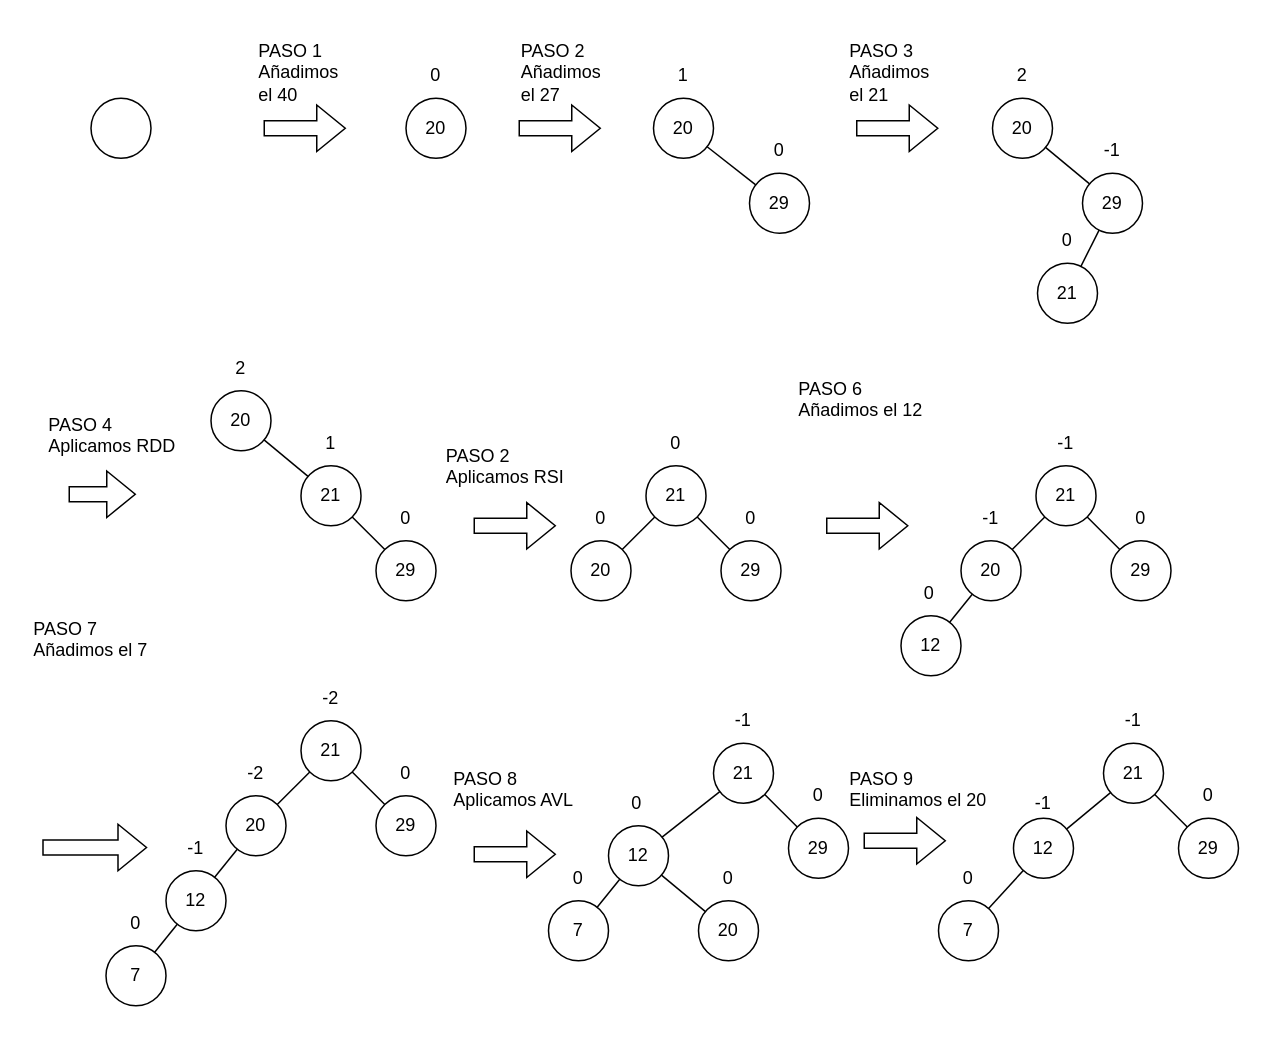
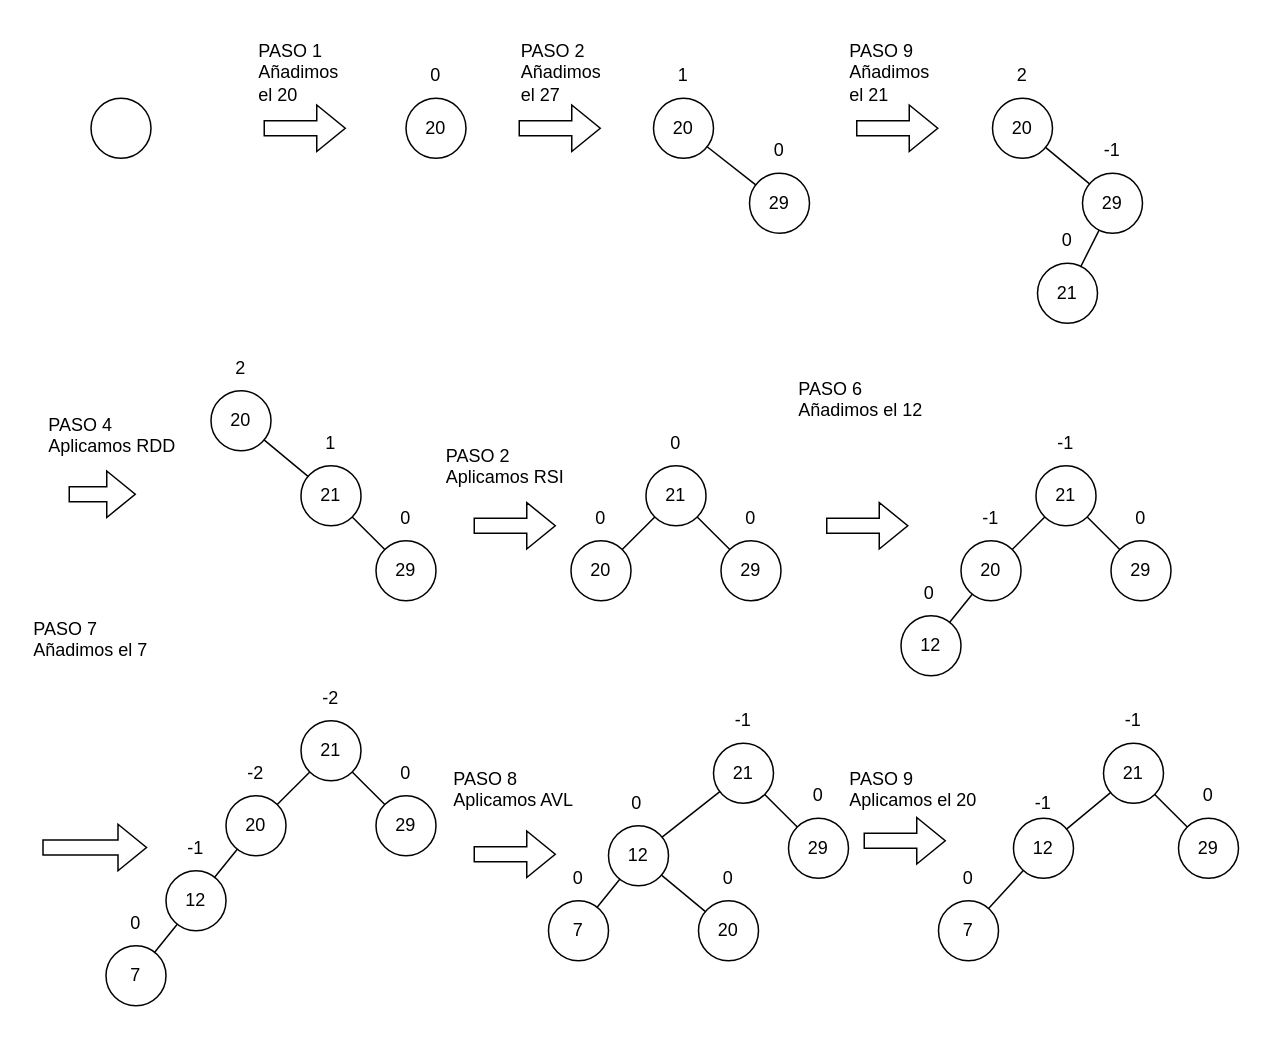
node "PASO 1 Añadimos el 40": label "PASO 1 Añadimos el 40" -> "PASO 1 Añadimos el 20"
node "PASO 3 Añadimos el 21": label "PASO 3 Añadimos el 21" -> "PASO 9 Añadimos el 21"
node "PASO 9 Eliminamos el 20": label "PASO 9 Eliminamos el 20" -> "PASO 9 Aplicamos el 20"
